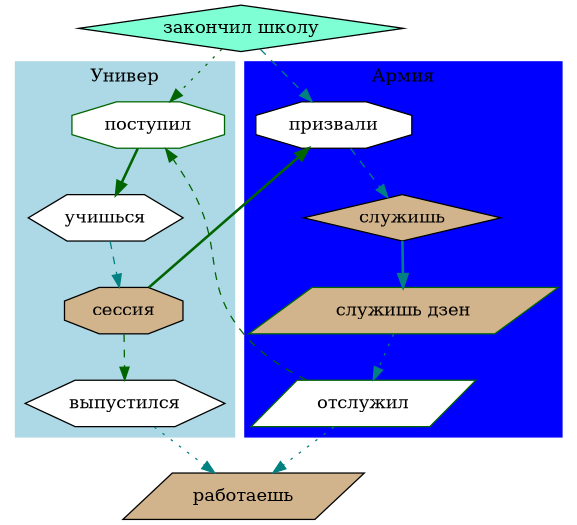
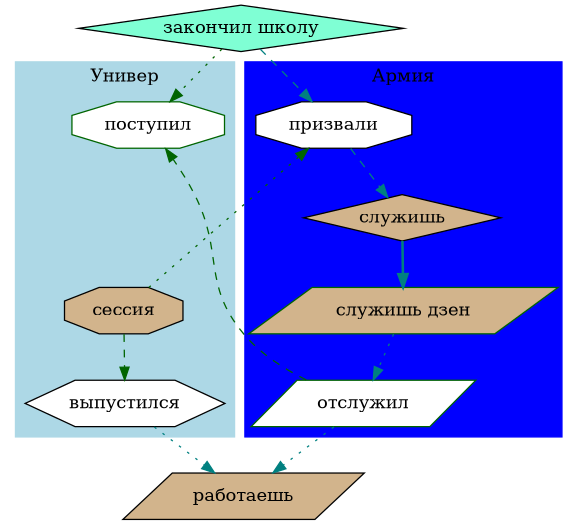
node "учишься": removed
edge "сессия" -> "призвали": style bold -> dotted
